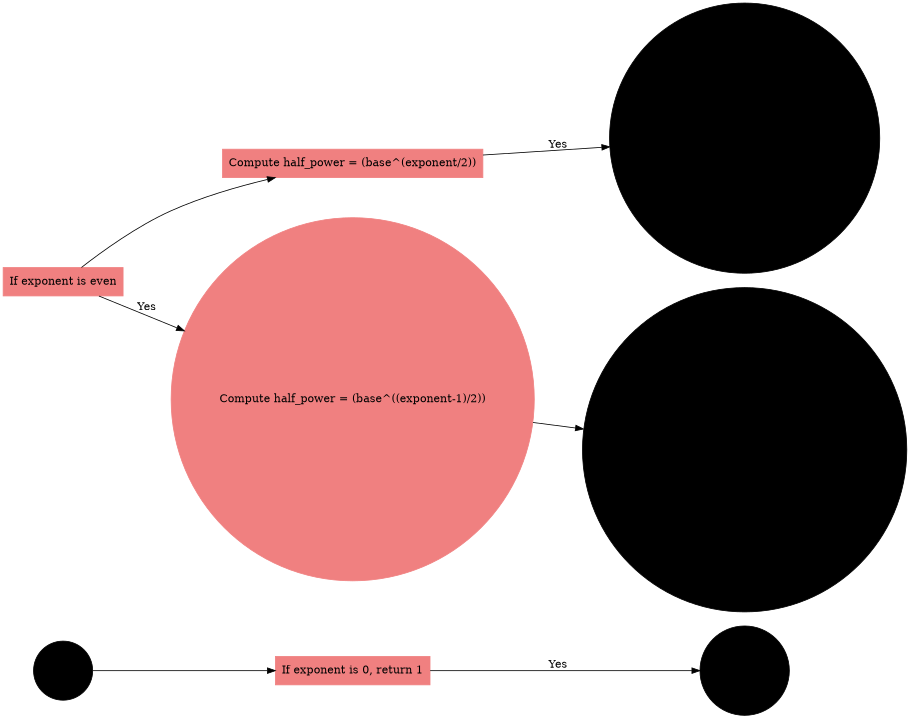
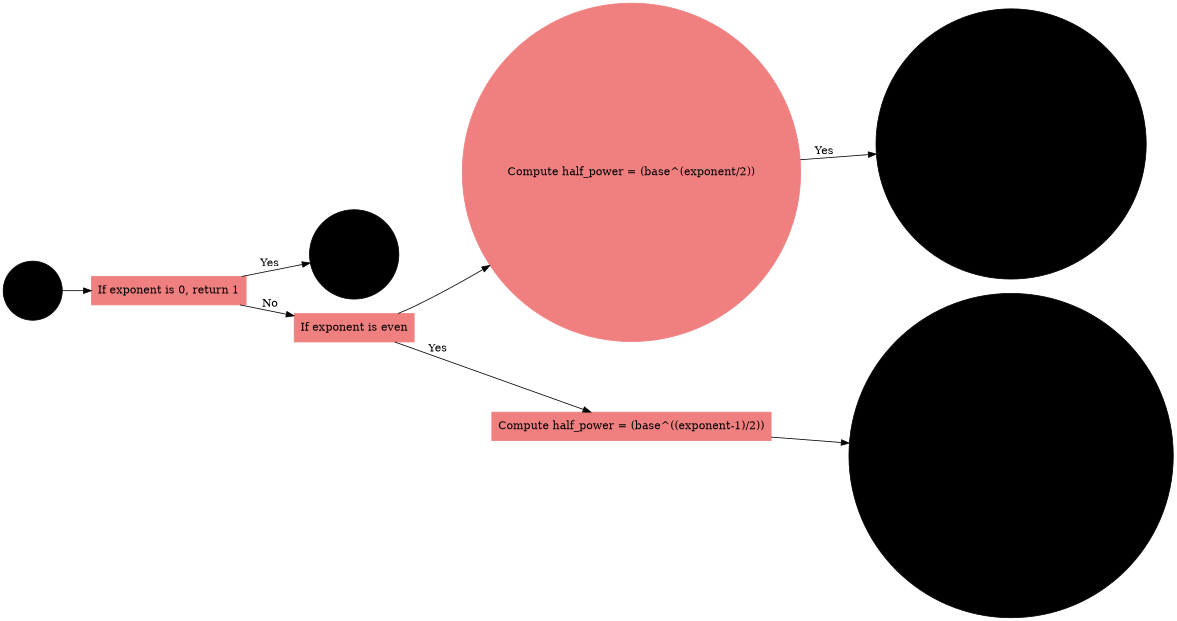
node "Compute half_power = (base^(exponent/2))": shape box -> circle
edge "If exponent is 0, return 1" -> "If exponent is even": added, label "No"
node "Compute half_power = (base^((exponent-1)/2))": shape circle -> box
